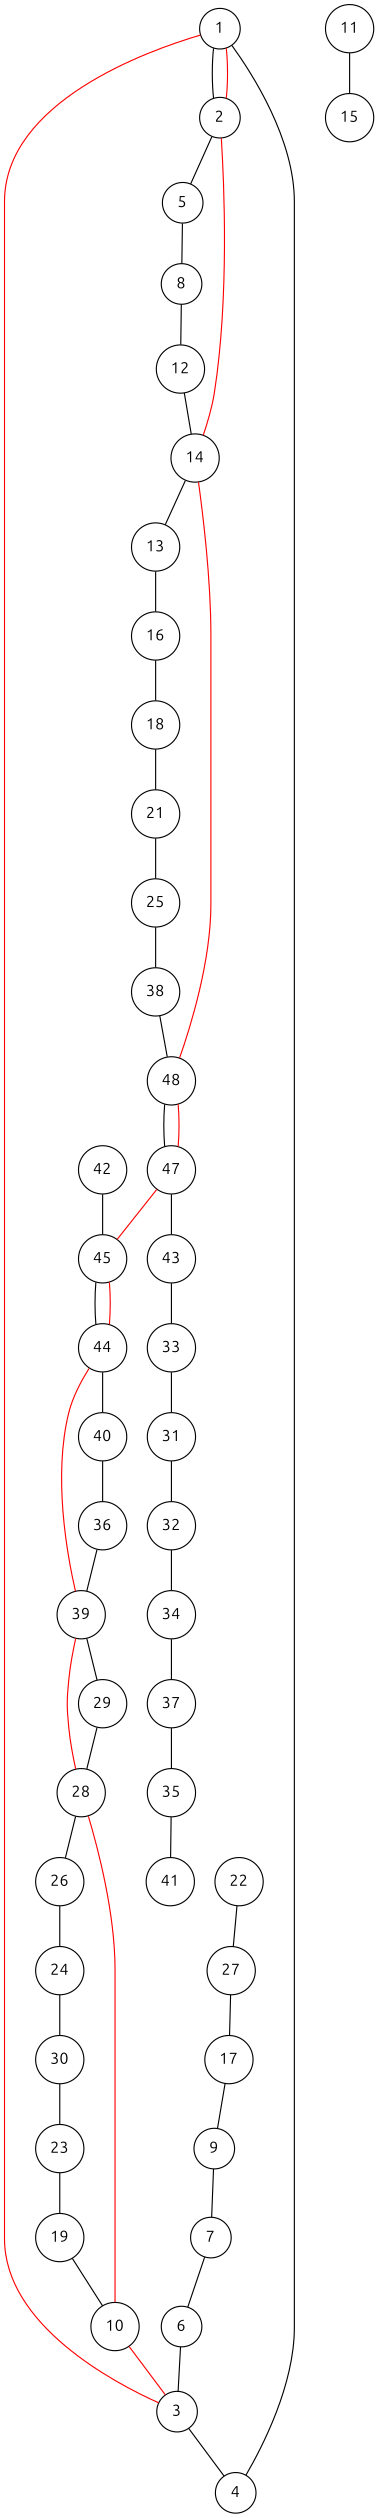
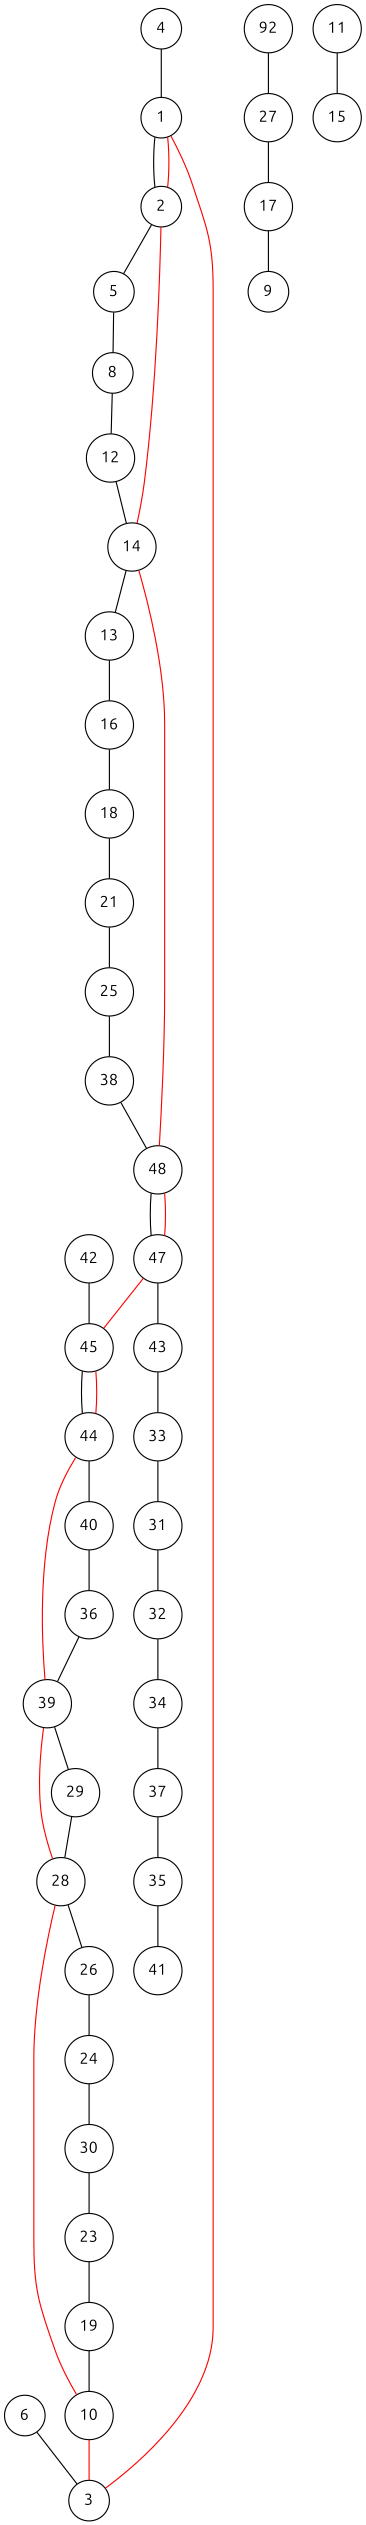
node "22": label "22" -> "92"
node "7": removed
edge "3" -- "4": removed
